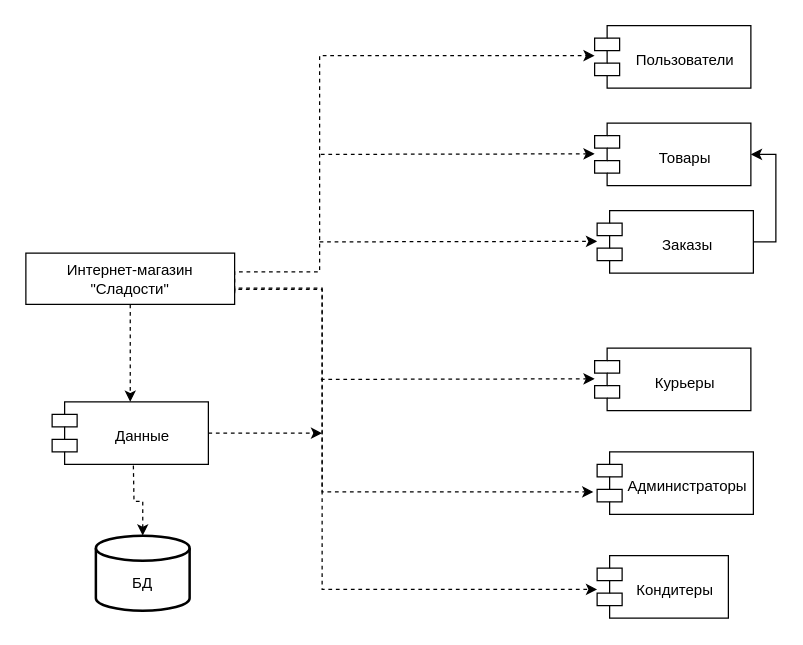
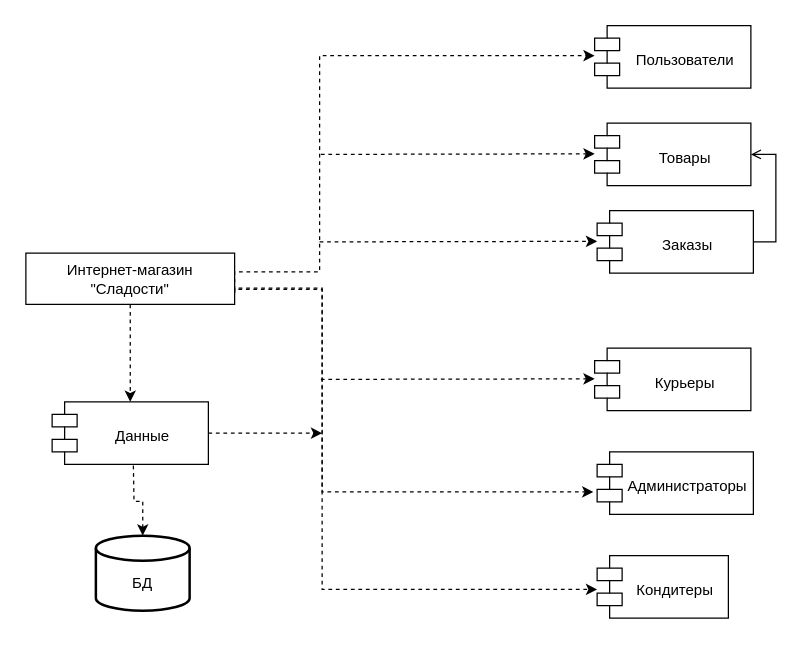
edge "Заказы" -> "Товары": arrowhead classic -> open
